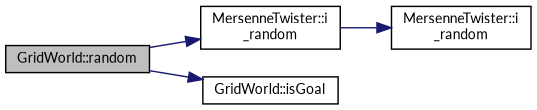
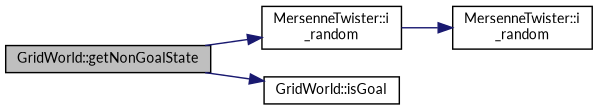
node "GridWorld::random": label "GridWorld::random" -> "GridWorld::getNonGoalState"
